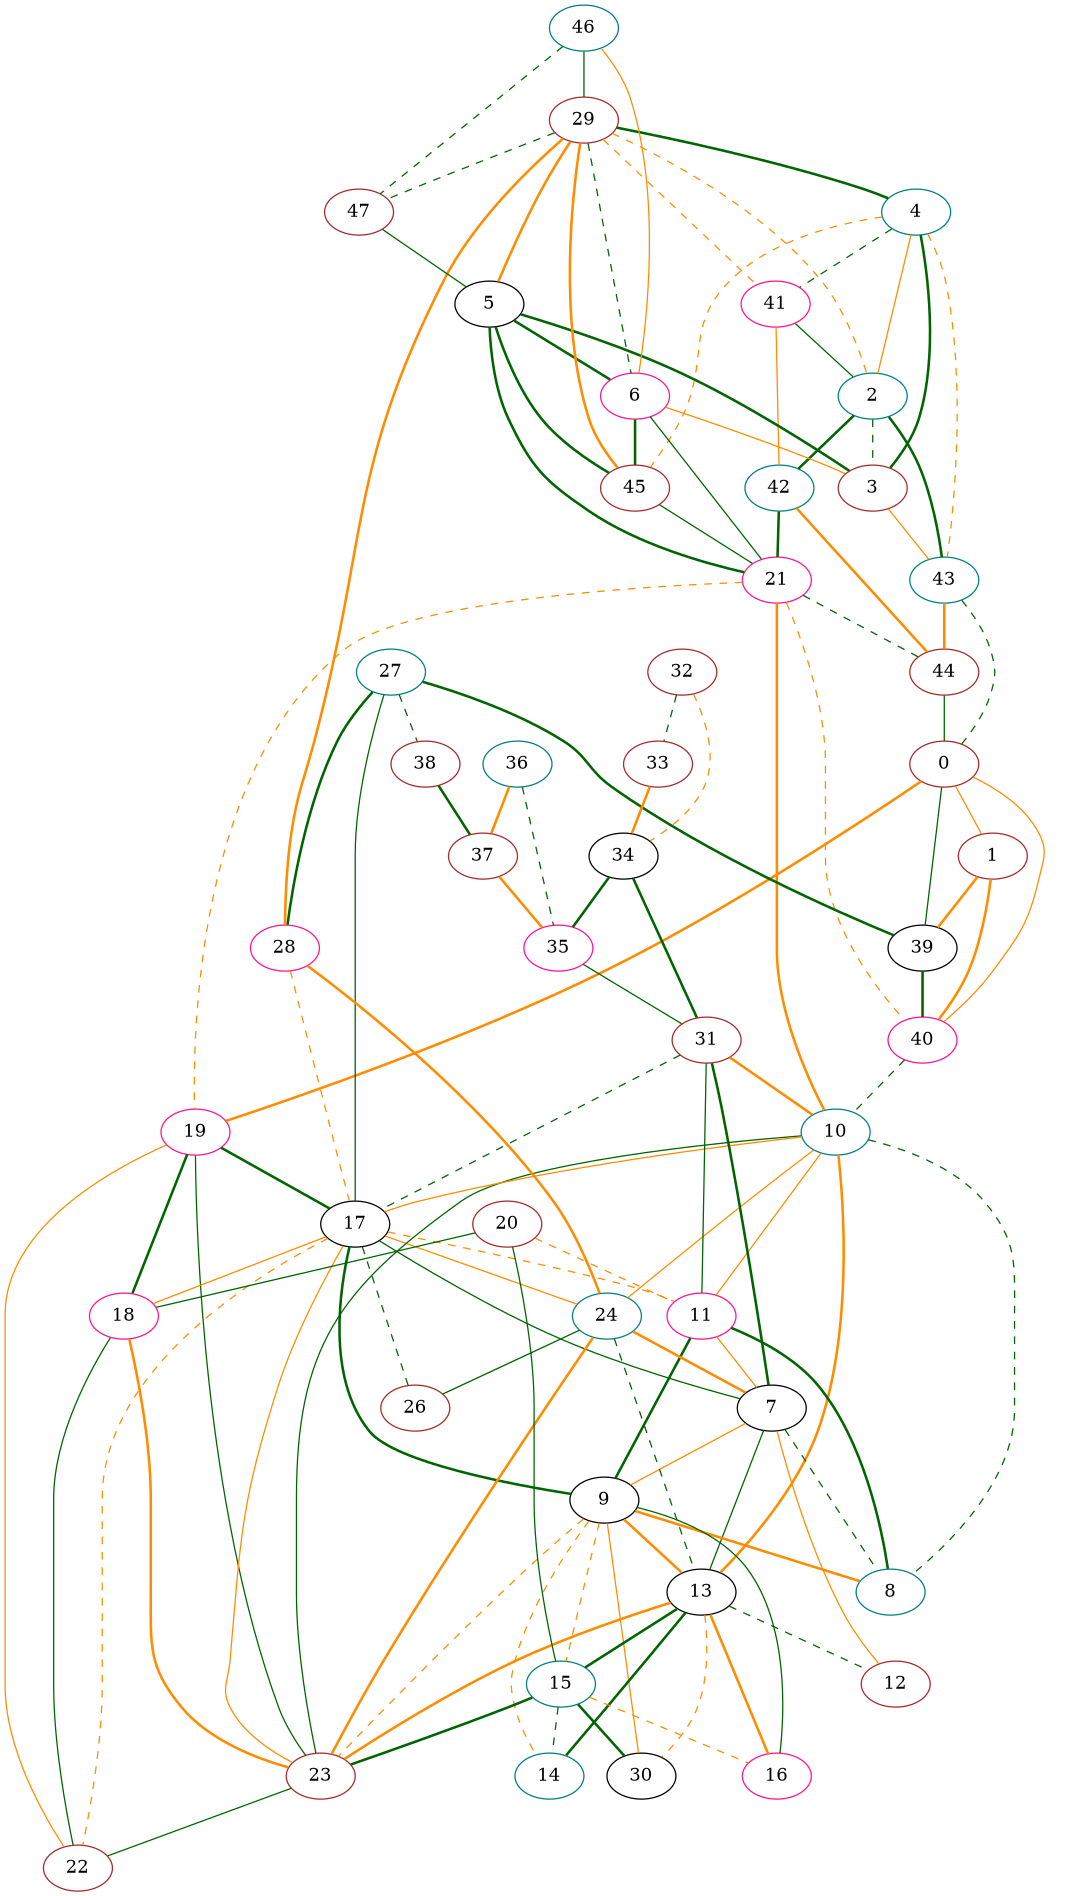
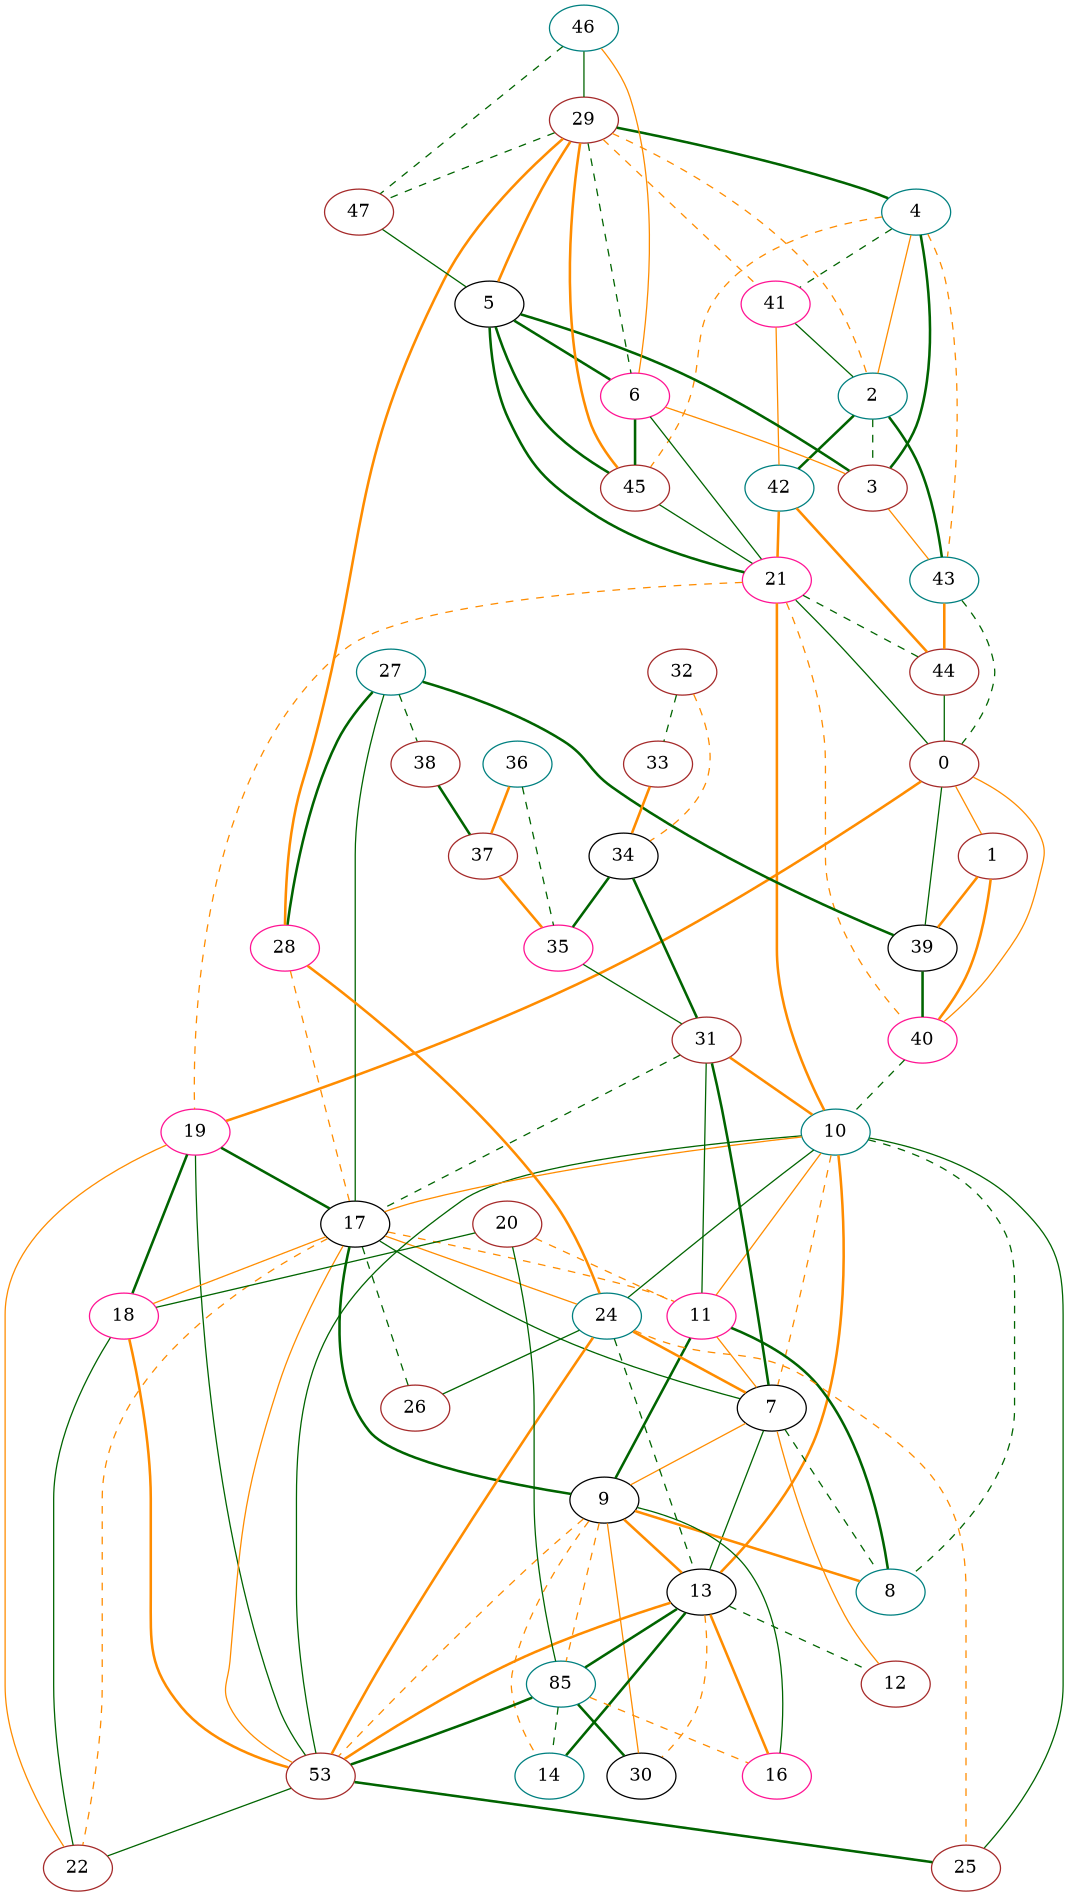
edge "42" -- "21": color darkgreen -> darkorange
edge "21" -- "0": added
edge "10" -- "24": color darkorange -> darkgreen
edge "10" -- "7": added
node "15": label "15" -> "85"
node "23": label "23" -> "53"
node "25": added
